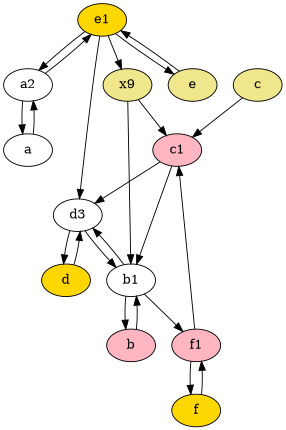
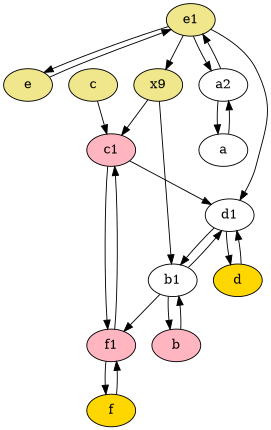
node "e1": fillcolor gold -> khaki
edge "c1" -> "b1": now "c1" -> "f1"
node "d3": label "d3" -> "d1"
